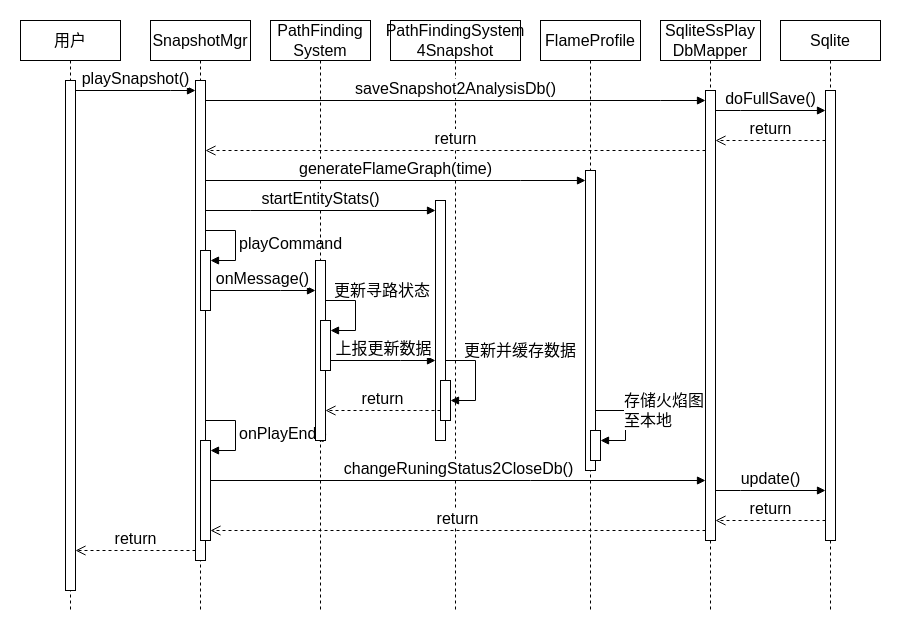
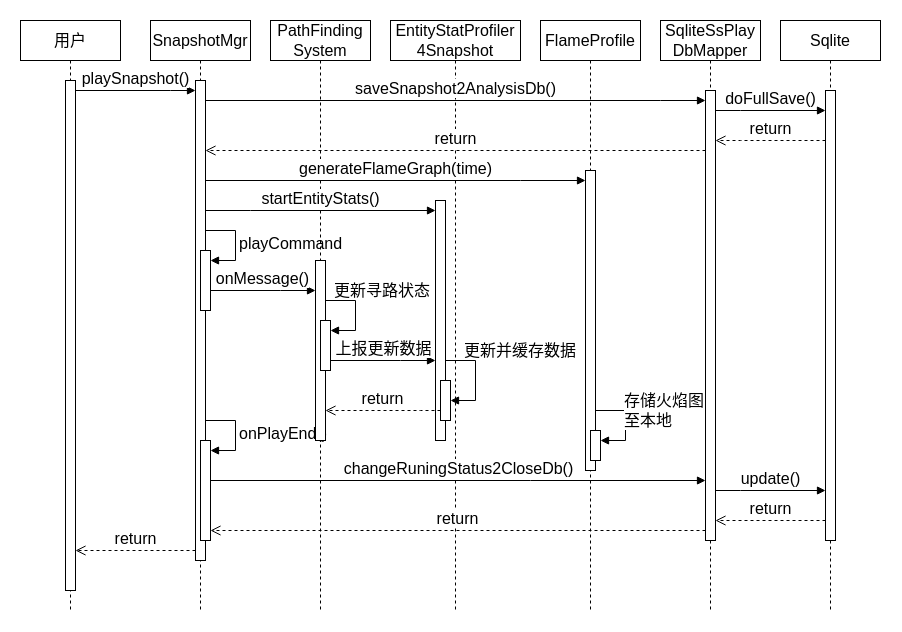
node "PathFindingSystem4Snapshot": label "PathFindingSystem4Snapshot" -> "EntityStatProfiler4Snapshot"
